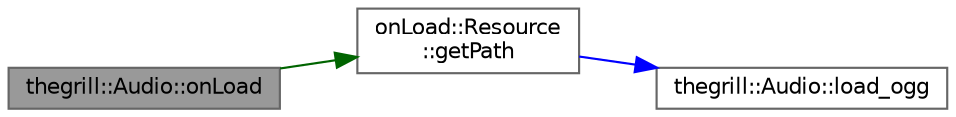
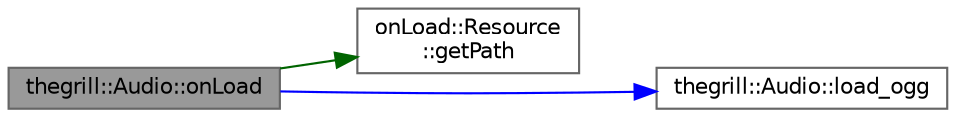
edge "onLoad::Resource ::getPath" -> "thegrill::Audio::load_ogg": now "thegrill::Audio::onLoad" -> "thegrill::Audio::load_ogg"
